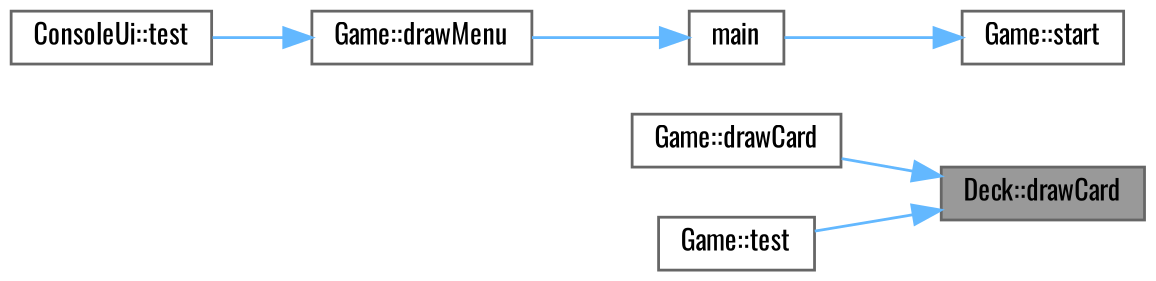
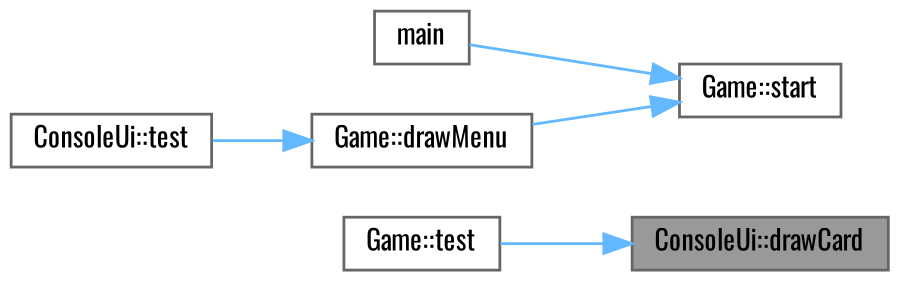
edge "Game::drawMenu" -> "main": now "Game::drawMenu" -> "Game::start"
node "Game::drawCard": removed
node "Deck::drawCard": label "Deck::drawCard" -> "ConsoleUi::drawCard"
